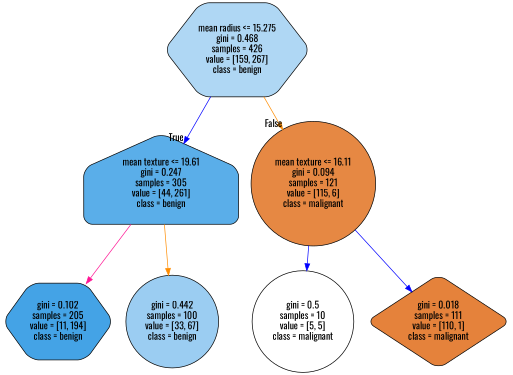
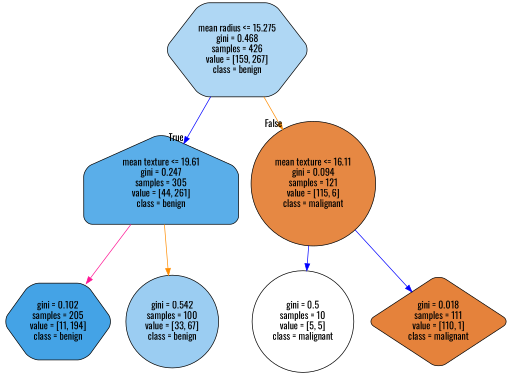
node "gini = 0.442 samples = 100 value = [33, 67] class = benign": label "gini = 0.442 samples = 100 value = [33, 67] class = benign" -> "gini = 0.542 samples = 100 value = [33, 67] class = benign"
